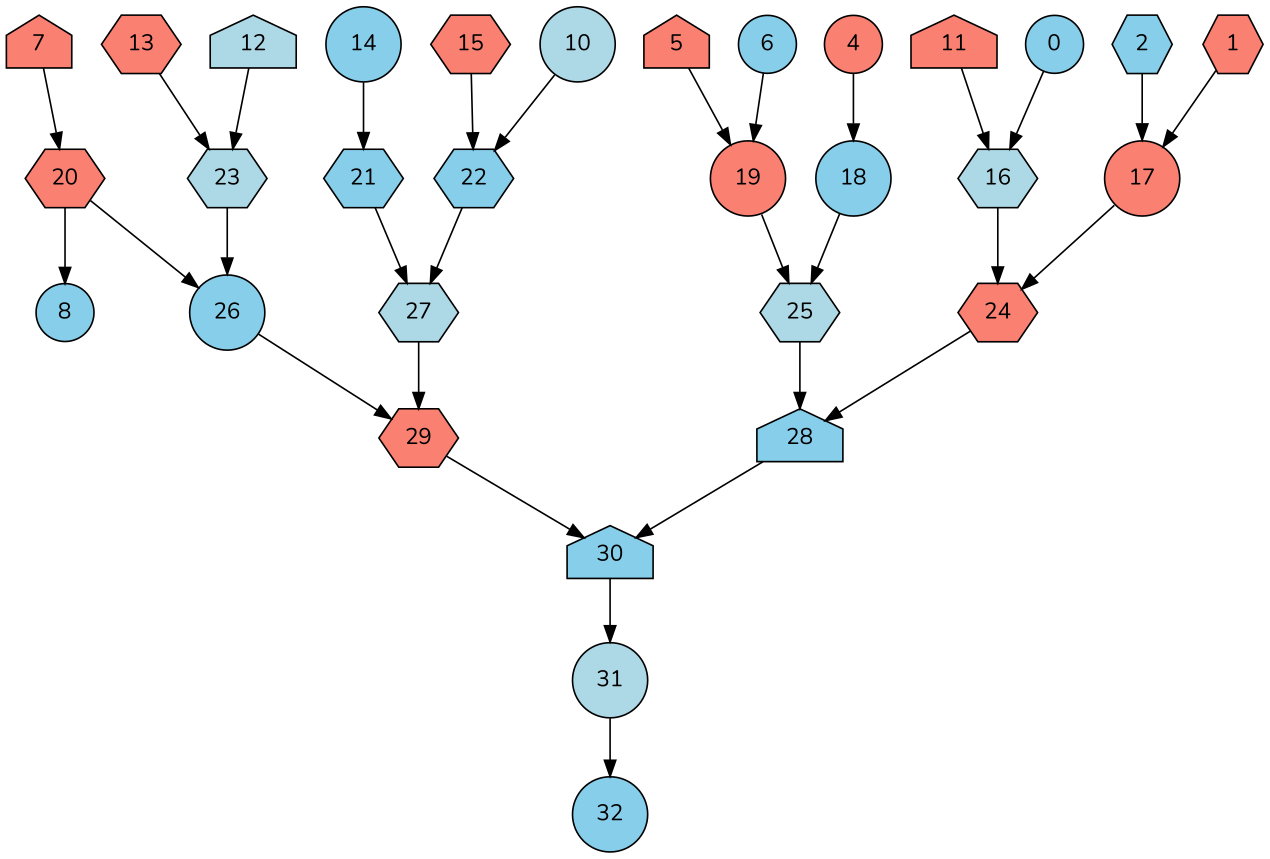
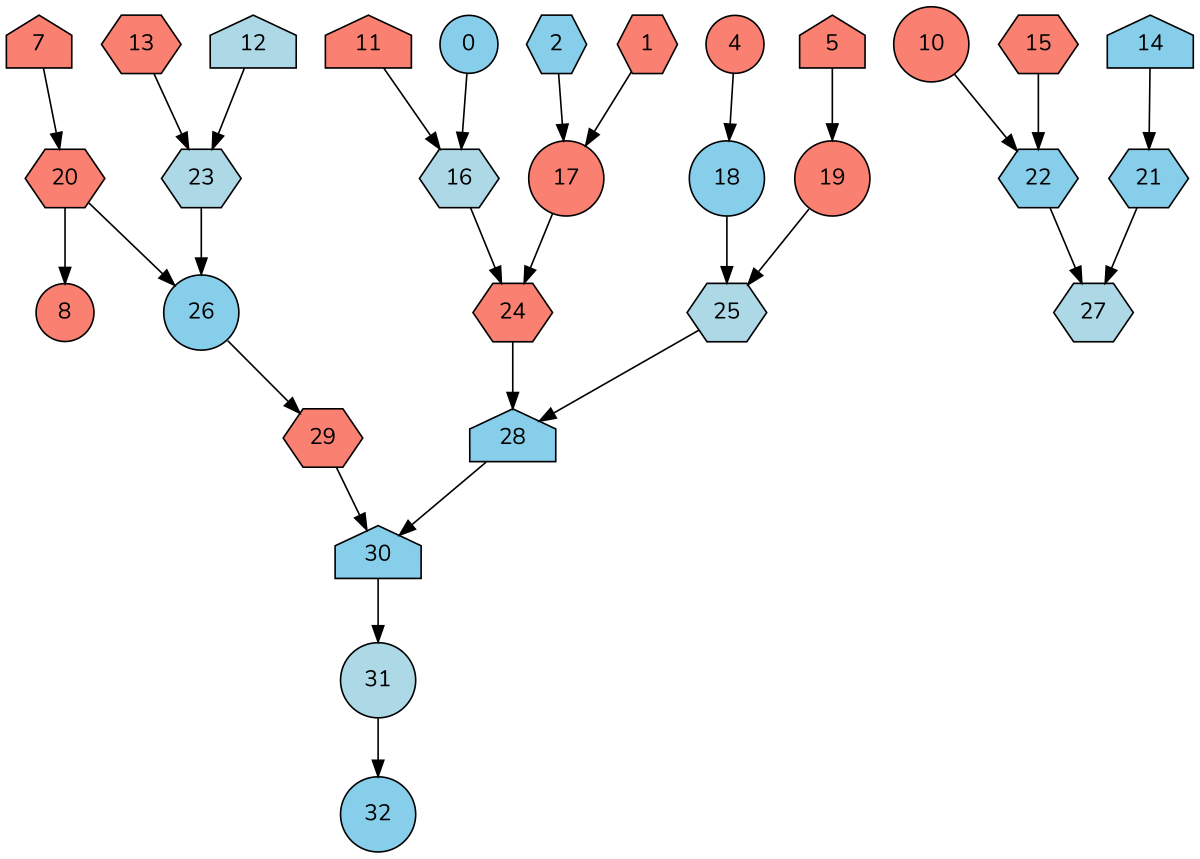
node "14": shape circle -> house
node "10": fillcolor lightblue -> salmon
node "6": removed
node "8": fillcolor skyblue -> salmon
edge "27" -> "29": removed
